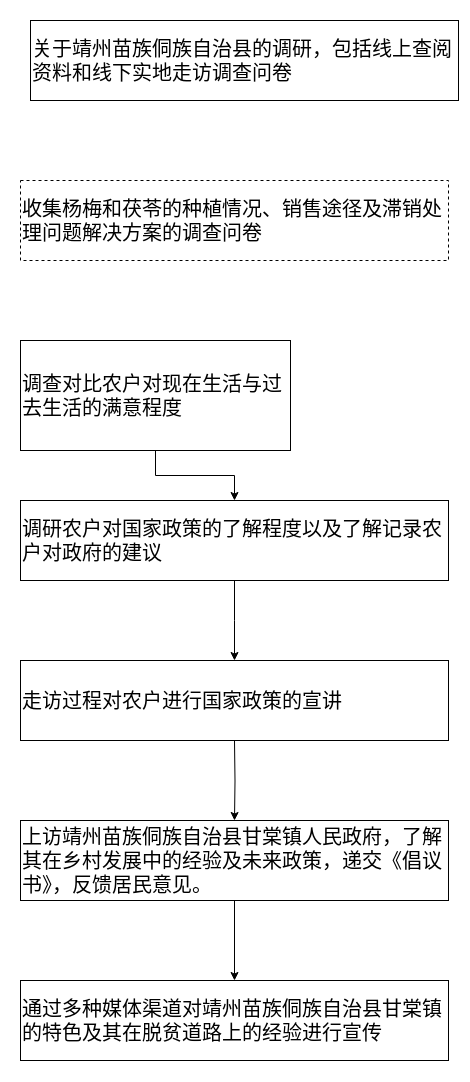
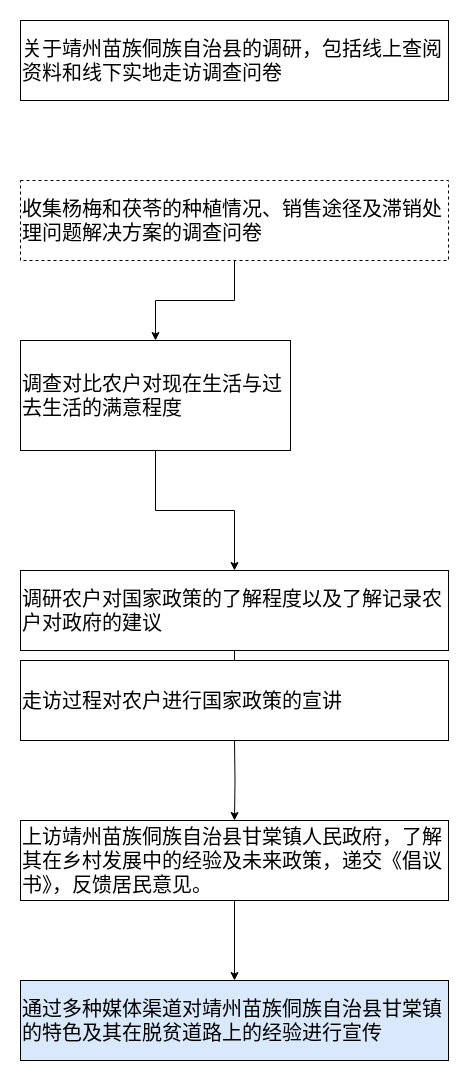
node "关于靖州苗族侗族自治县的调研，包括线上查阅资料和线下实地走访调查问卷": moved (245, 61) -> (235, 61)
edge "收集杨梅和茯苓的种植情况、销售途径及滞销处理问题解决方案的调查问卷" -> "调查对比农户对现在生活与过去生活的满意程度": added
node "调研农户对国家政策的了解程度以及了解记录农户对政府的建议": moved (235, 541) -> (235, 611)
node "通过多种媒体渠道对靖州苗族侗族自治县甘棠镇的特色及其在脱贫道路上的经验进行宣传": fillcolor #ffffff -> #dae8fc
